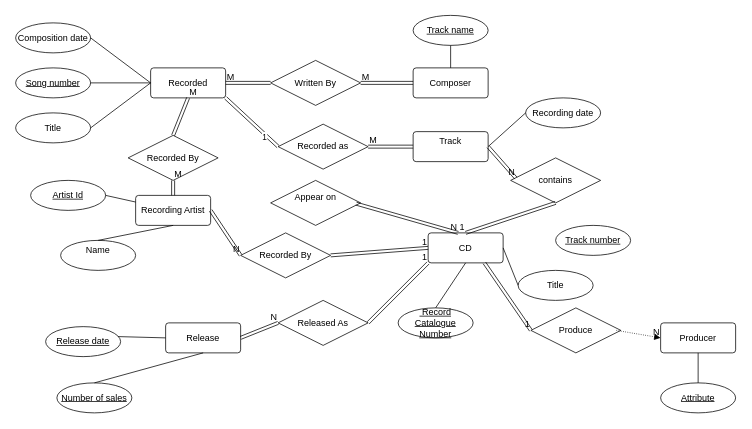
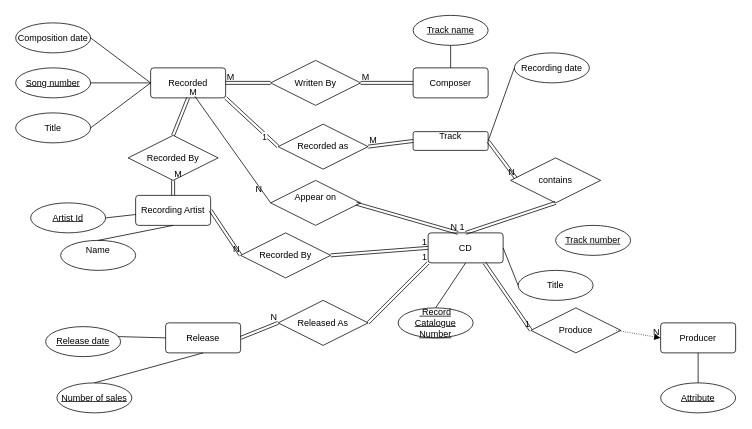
node "Recording date": moved (563, 113) -> (552, 68)
node "Track": size 75x30 -> 75x19
edge "Recorded" -- "Appear on": added, label "N"
node "Artist Id": moved (68, 195) -> (68, 218)
